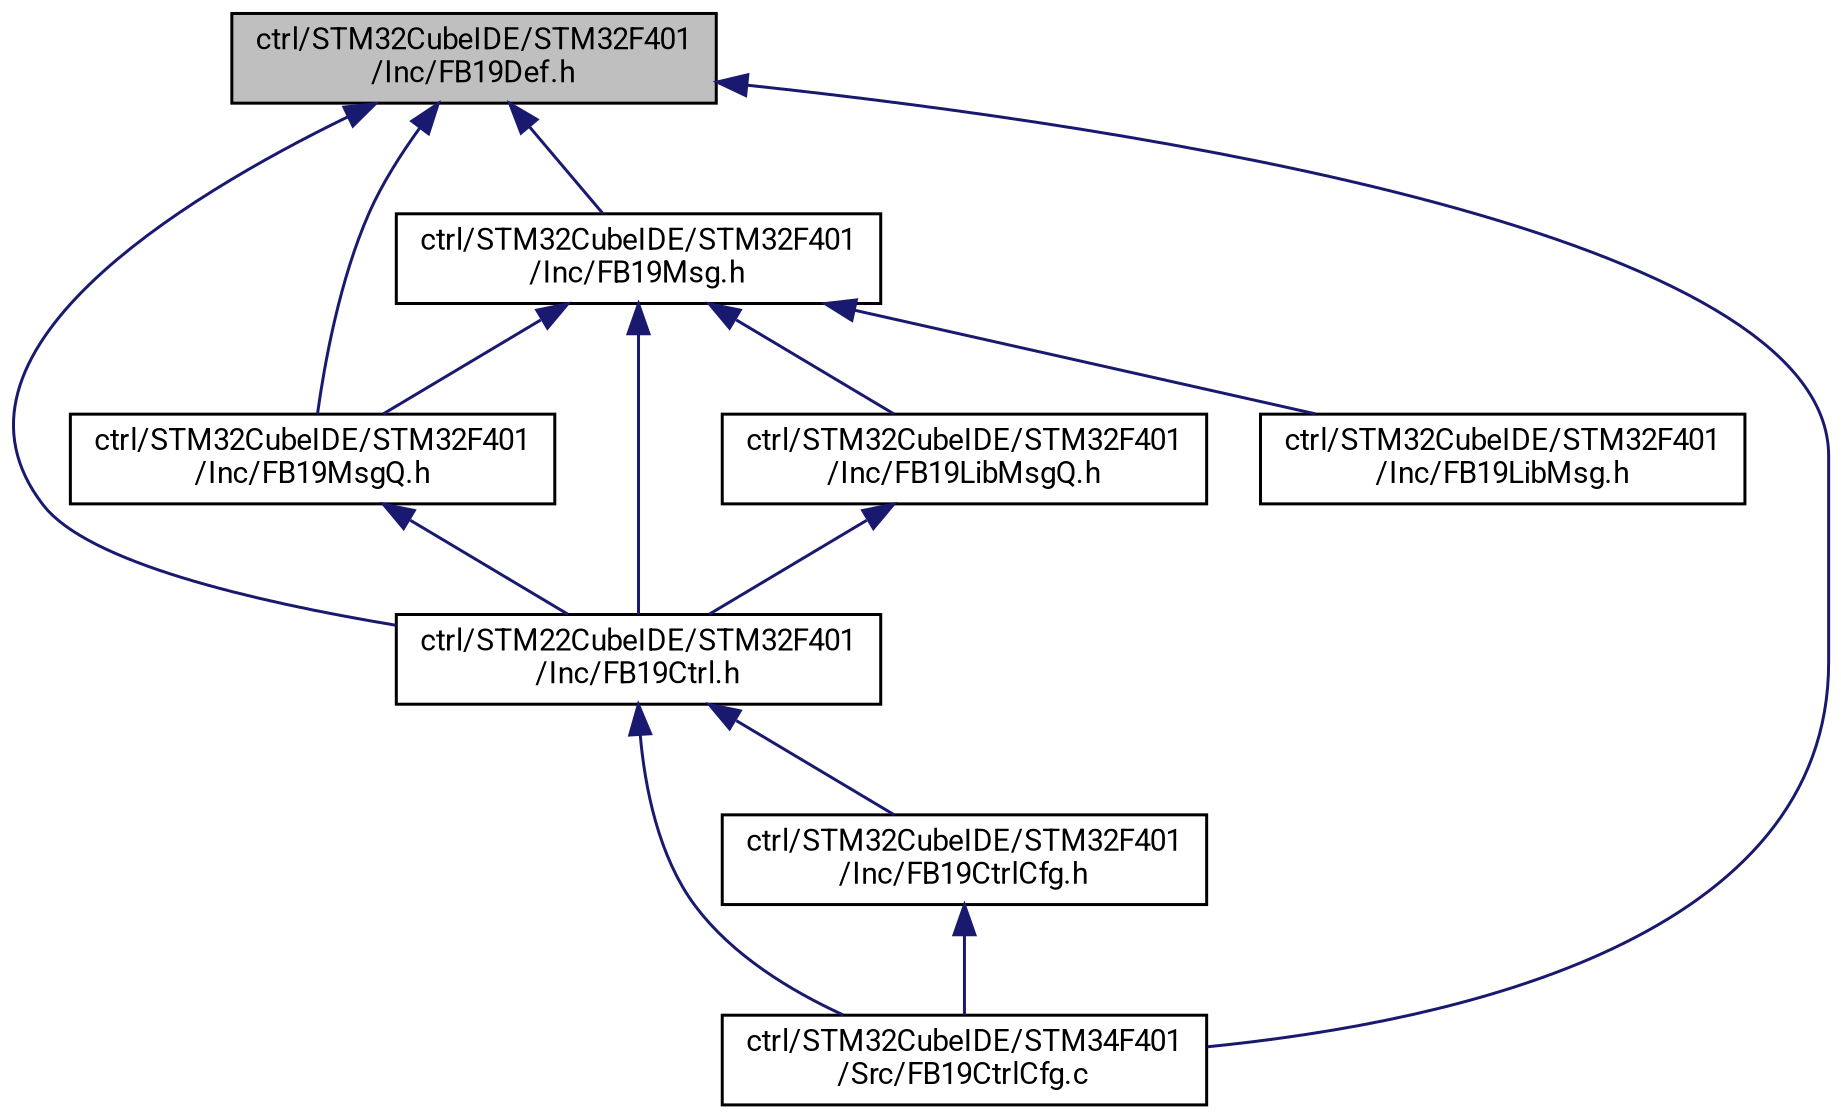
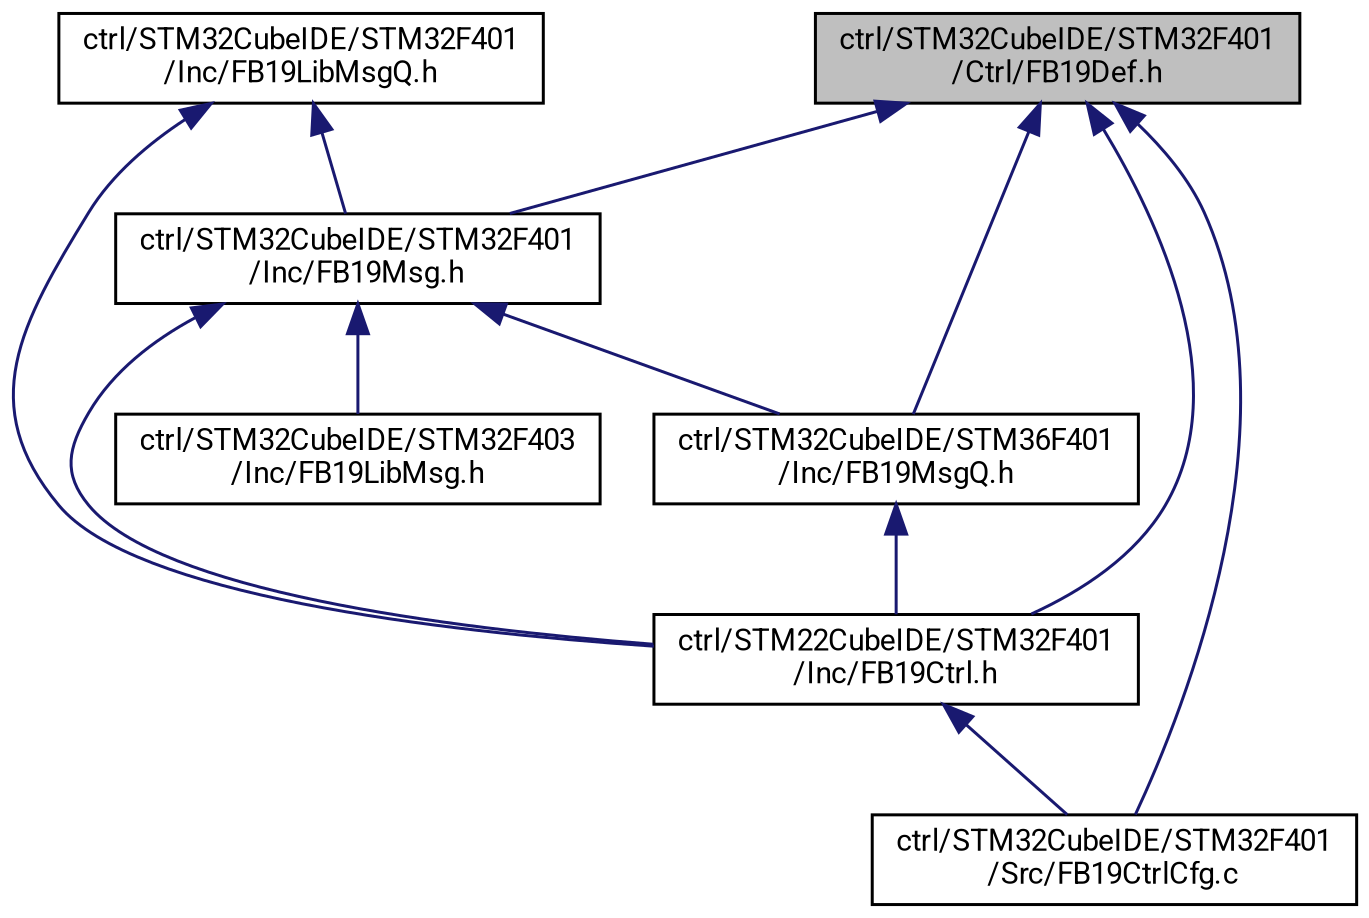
node "ctrl/STM32CubeIDE/STM32F401 /Inc/FB19Def.h": label "ctrl/STM32CubeIDE/STM32F401 /Inc/FB19Def.h" -> "ctrl/STM32CubeIDE/STM32F401 /Ctrl/FB19Def.h"
edge "ctrl/STM32CubeIDE/STM32F401 /Inc/FB19LibMsgQ.h" -> "ctrl/STM32CubeIDE/STM32F401 /Inc/FB19Msg.h": reversed
node "ctrl/STM32CubeIDE/STM32F401 /Inc/FB19MsgQ.h": label "ctrl/STM32CubeIDE/STM32F401 /Inc/FB19MsgQ.h" -> "ctrl/STM32CubeIDE/STM36F401 /Inc/FB19MsgQ.h"
node "ctrl/STM32CubeIDE/STM32F401 /Inc/FB19LibMsg.h": label "ctrl/STM32CubeIDE/STM32F401 /Inc/FB19LibMsg.h" -> "ctrl/STM32CubeIDE/STM32F403 /Inc/FB19LibMsg.h"
node "ctrl/STM32CubeIDE/STM32F401 /Inc/FB19CtrlCfg.h": removed
node "ctrl/STM32CubeIDE/STM34F401 /Src/FB19CtrlCfg.c": label "ctrl/STM32CubeIDE/STM34F401 /Src/FB19CtrlCfg.c" -> "ctrl/STM32CubeIDE/STM32F401 /Src/FB19CtrlCfg.c"
